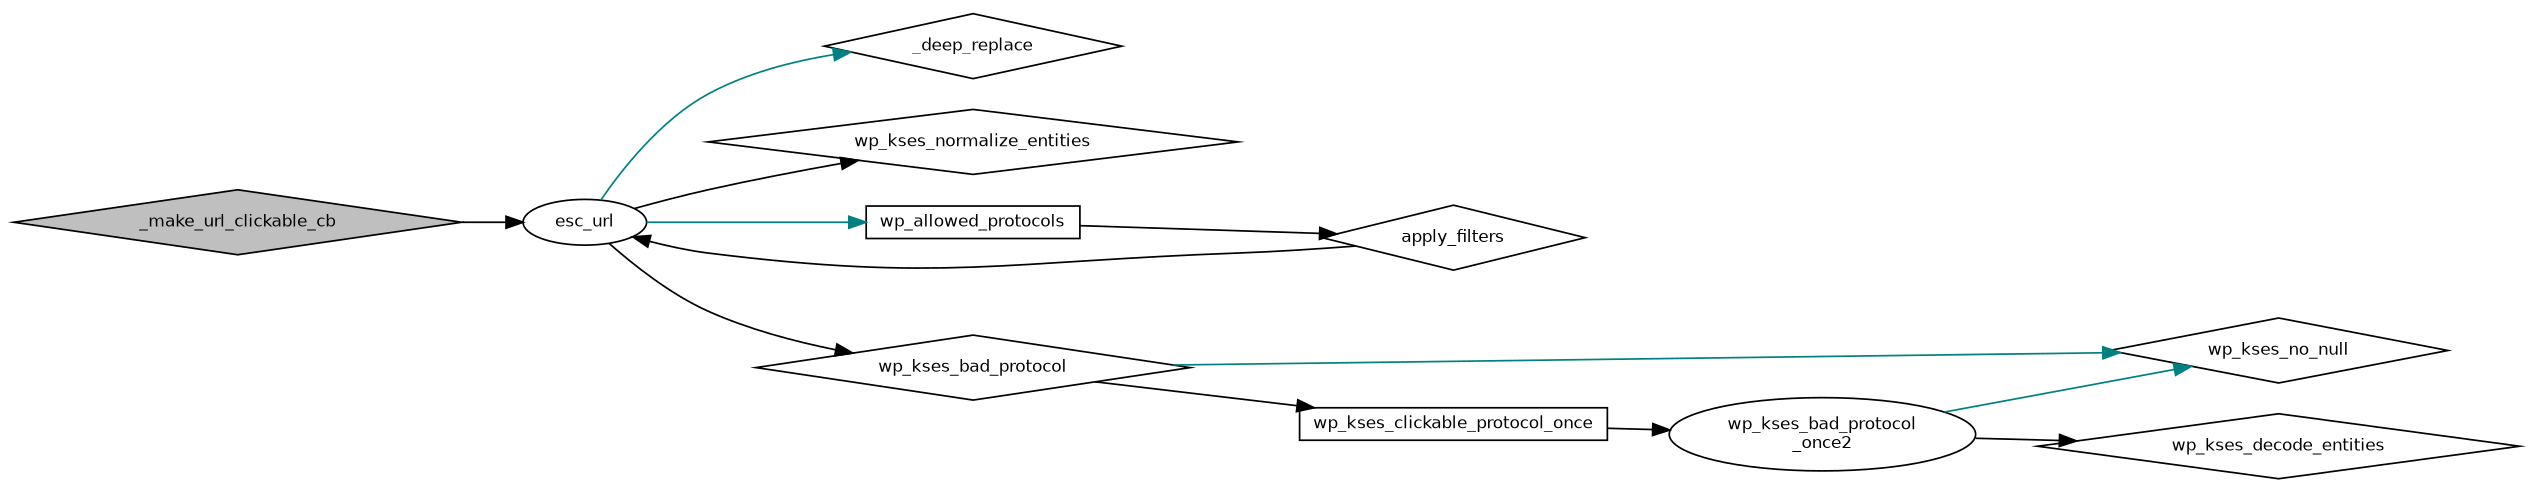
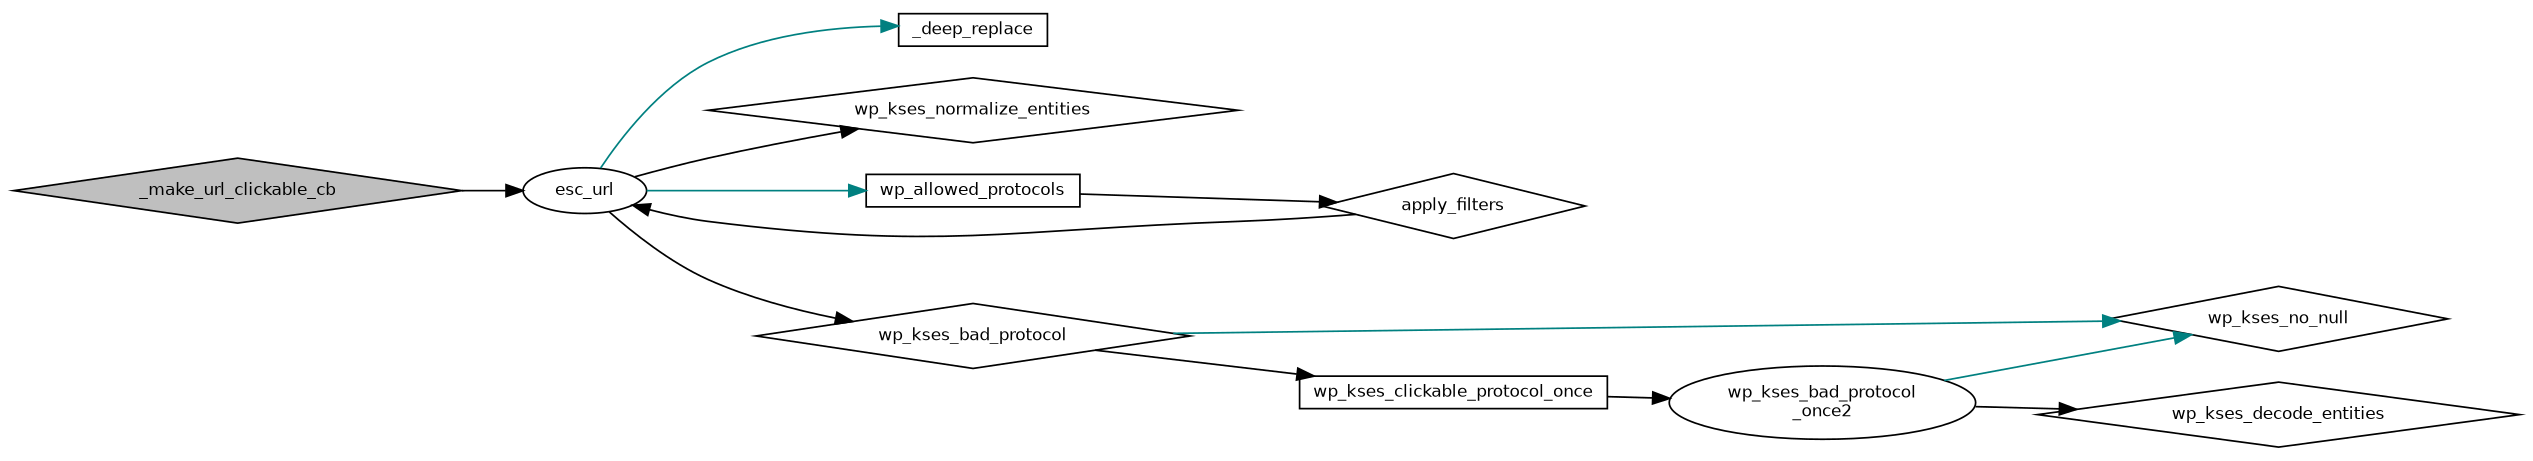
node "_deep_replace": shape diamond -> box
